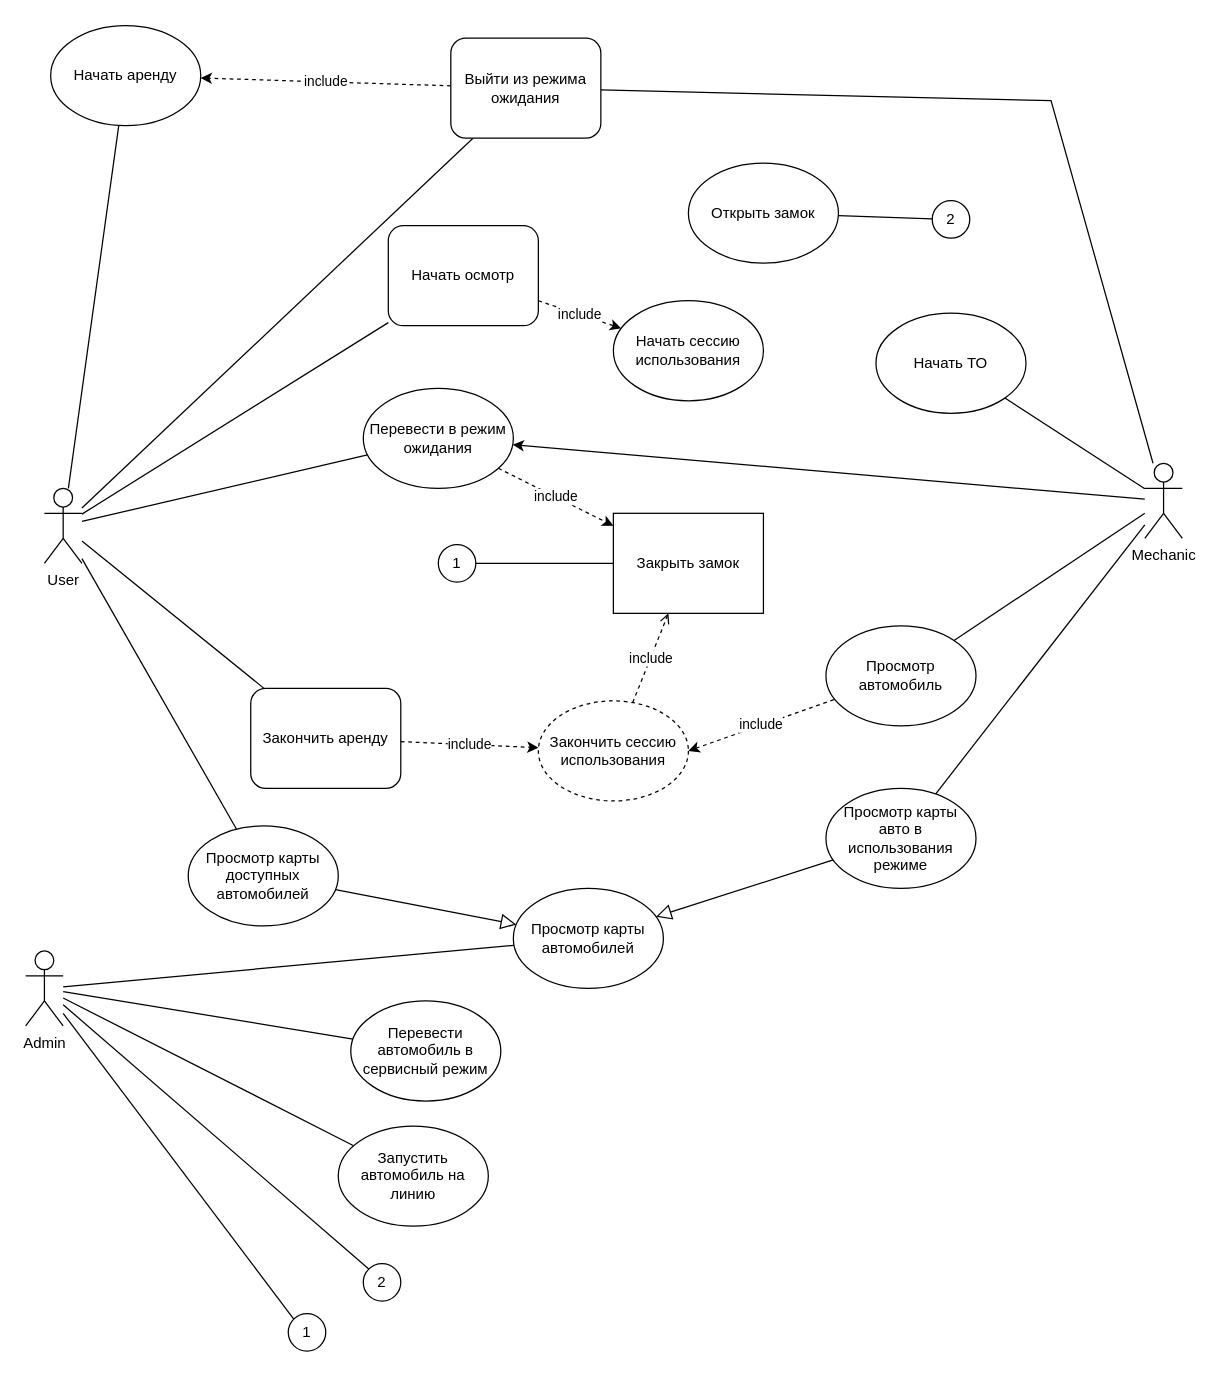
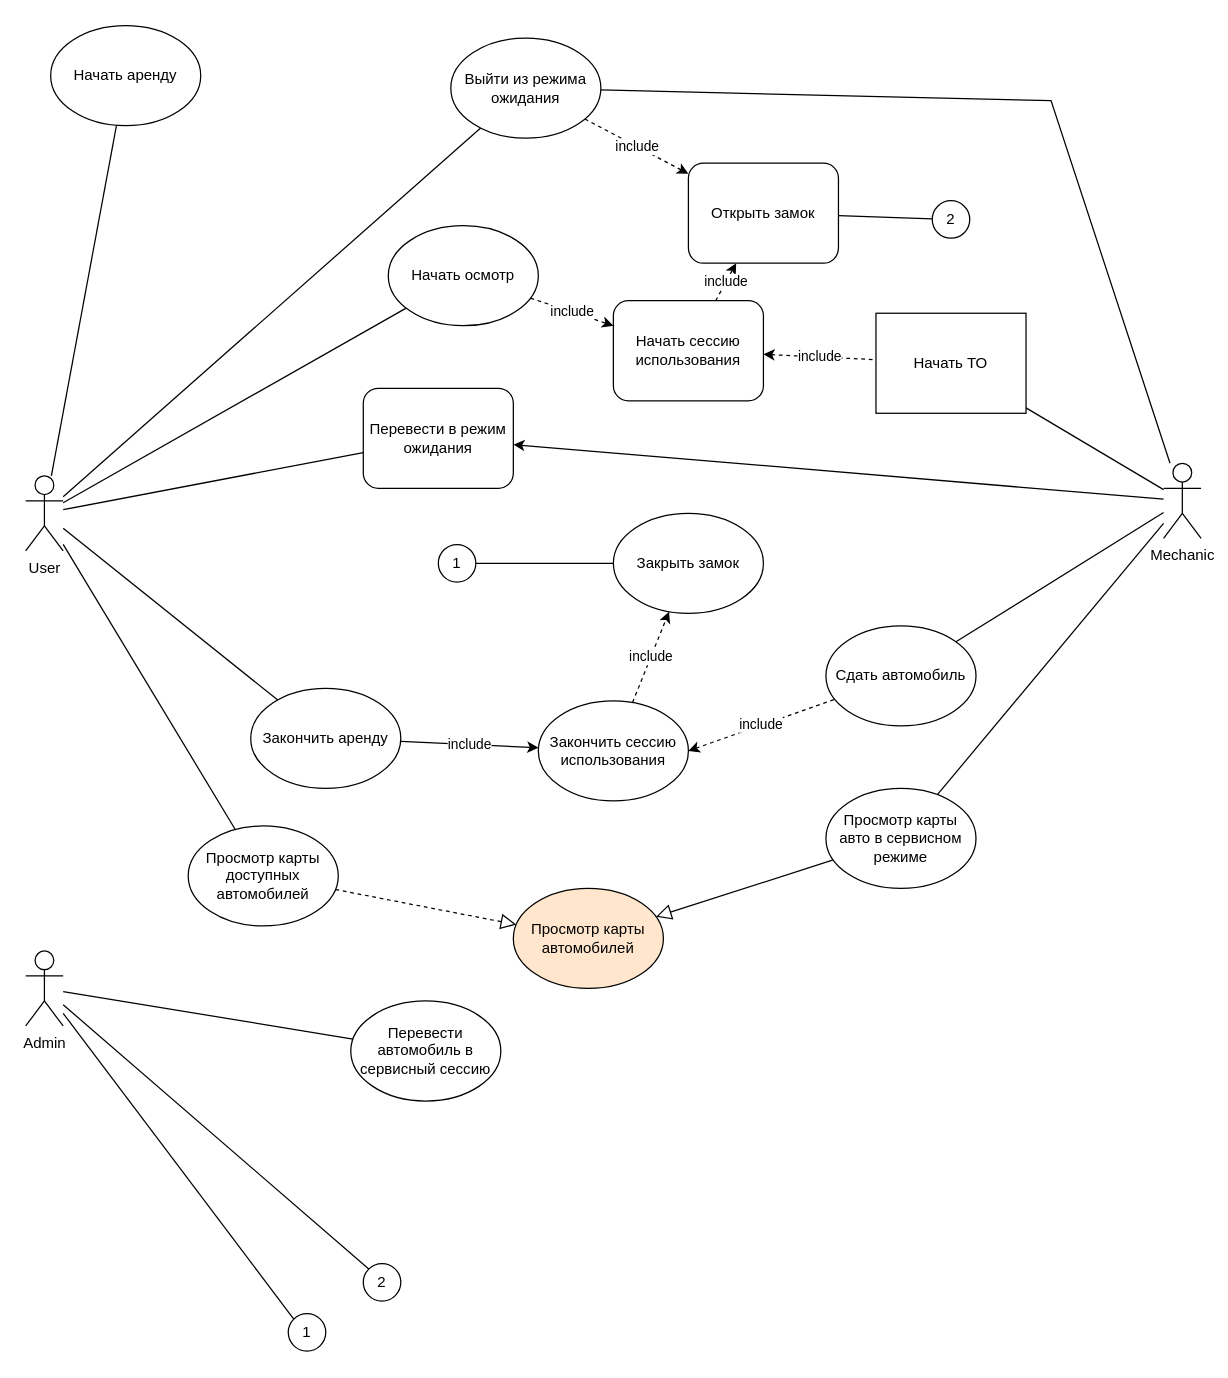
edge "Выйти из режима ожидания" -> "Начать аренду": now "Выйти из режима ожидания" -> "Открыть замок"
node "Выйти из режима ожидания": shape rounded rectangle -> ellipse
node "Открыть замок": shape ellipse -> rounded rectangle
node "Начать осмотр": shape rounded rectangle -> ellipse
edge "Начать сессию использования" -> "Открыть замок": added, label "include"
node "Начать сессию использования": shape ellipse -> rounded rectangle
edge "Начать ТО" -> "Начать сессию использования": added, label "include"
node "Начать ТО": shape ellipse -> rectangle
node "Перевести в режим ожидания": shape ellipse -> rounded rectangle
edge "Перевести в режим ожидания" -> "Закрыть замок": removed, label "include"
node "Mechanic": moved (1163, 501) -> (1182, 501)
node "User": moved (63, 526) -> (44, 513)
node "Закрыть замок": shape rectangle -> ellipse
edge "Закончить сессию использования" -> "Закрыть замок": arrowhead open -> classic
node "Просмотр автомобиль": label "Просмотр автомобиль" -> "Сдать автомобиль"
node "Закончить аренду": shape rounded rectangle -> ellipse
edge "Закончить аренду" -> "Закончить сессию использования": style dashed -> solid
node "Закончить сессию использования": style dashed -> solid
node "Просмотр карты авто в использования режиме": label "Просмотр карты авто в использования режиме" -> "Просмотр карты авто в сервисном режиме"
edge "Просмотр карты доступных автомобилей" -> "Просмотр карты автомобилей": style solid -> dashed
node "Просмотр карты автомобилей": fillcolor #ffffff -> #ffe6cc
edge "Просмотр карты автомобилей" -- "Admin": removed
node "Перевести автомобиль в сервисный режим": label "Перевести автомобиль в сервисный режим" -> "Перевести автомобиль в сервисный сессию"
edge "Admin" -- "Запустить автомобиль на линию": removed
node "Запустить автомобиль на линию": removed
